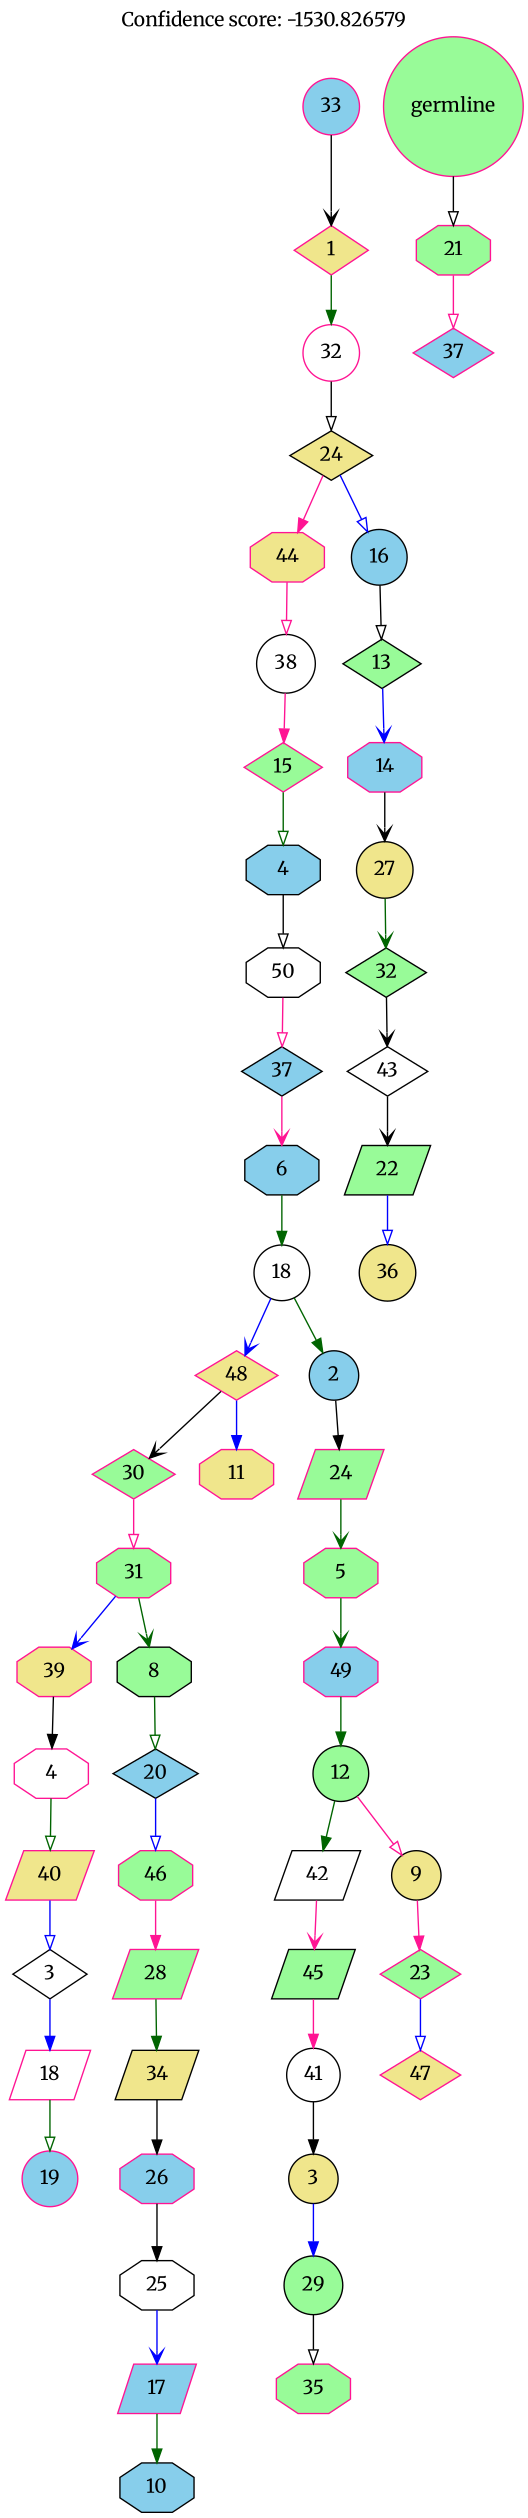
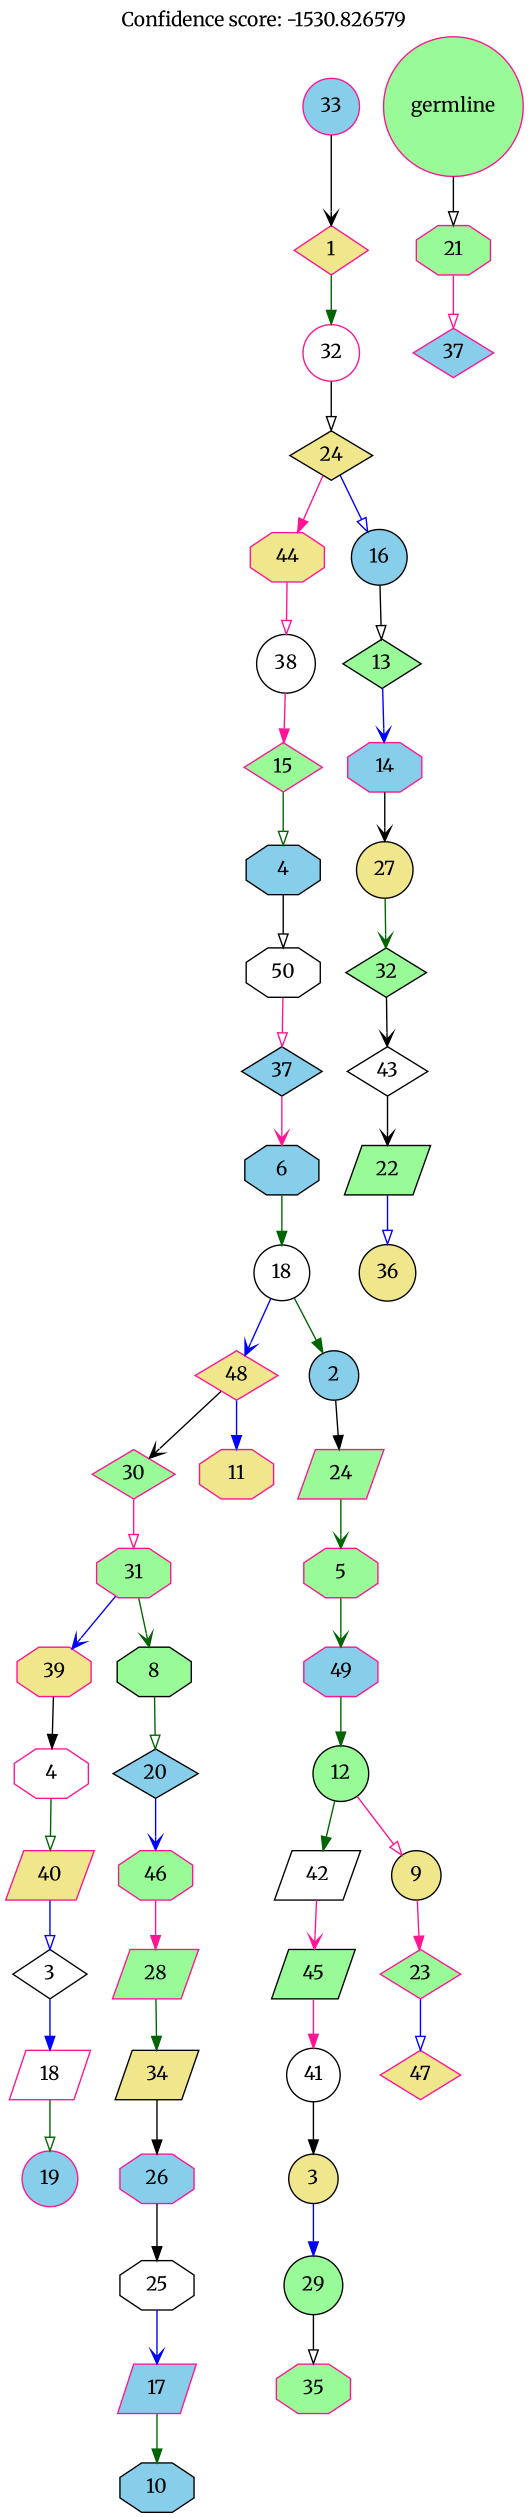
edge "20" -> "46": arrowhead onormal -> vee
